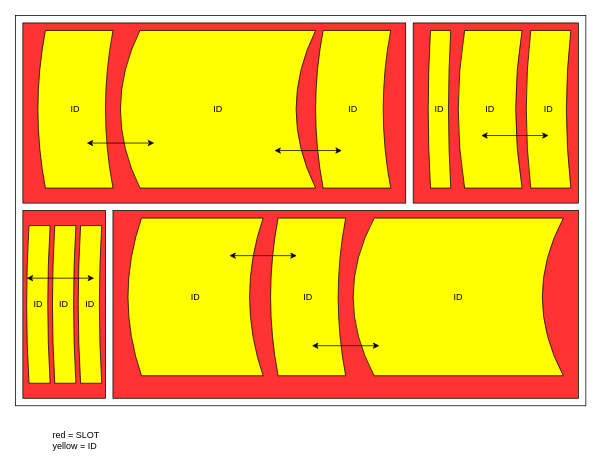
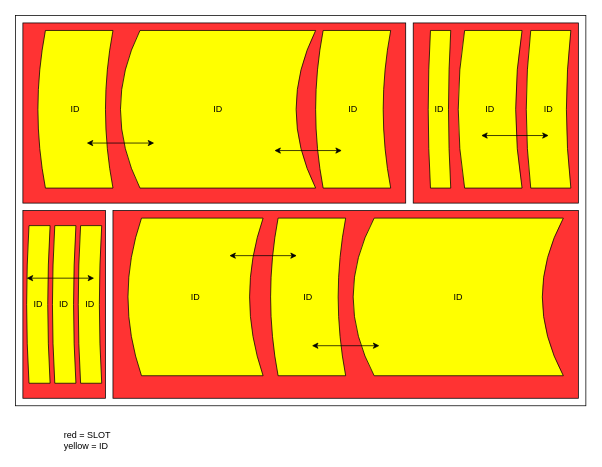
node "red = SLOT yellow = ID": moved (81, 439) -> (93, 439)
